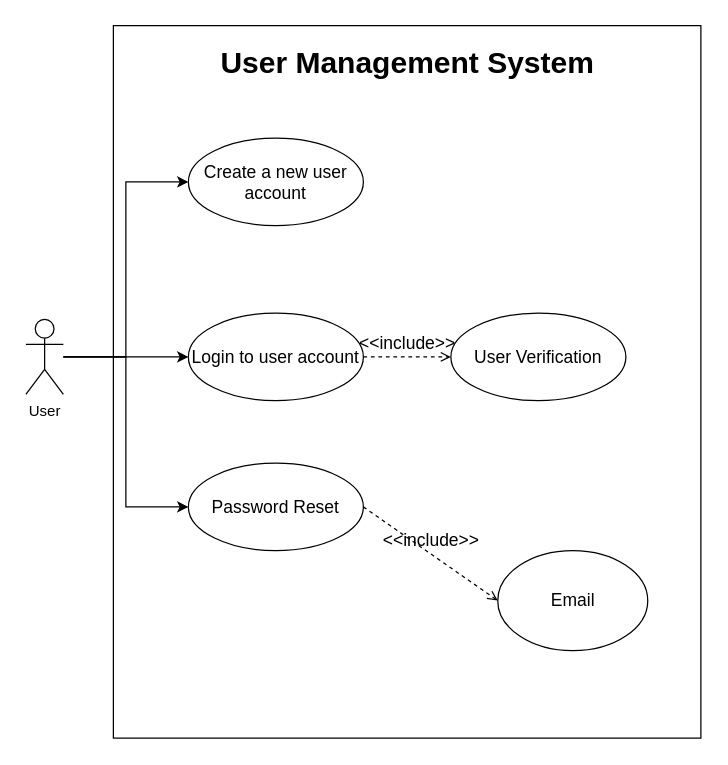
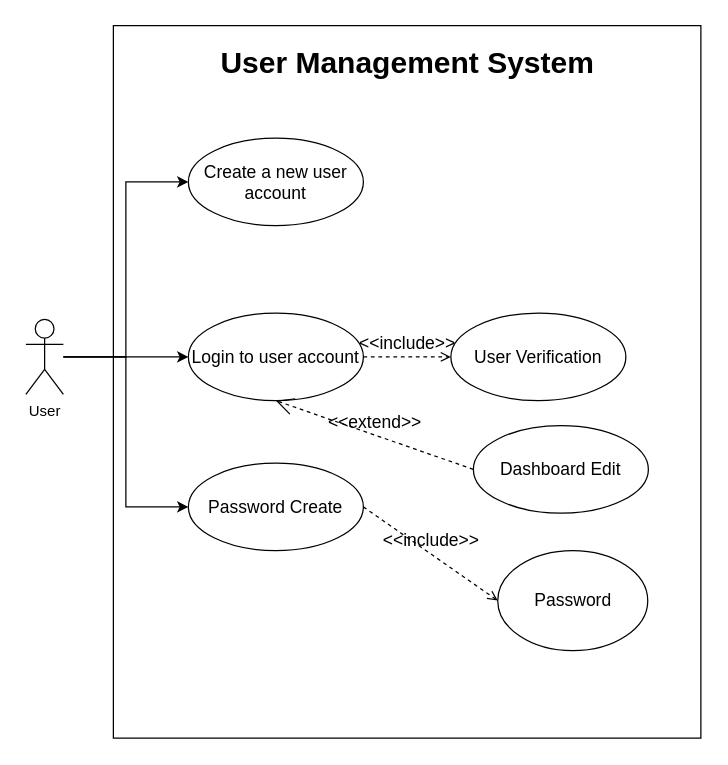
edge "Dashboard Edit" -> "Login to user account": added, label "<<extend>>"
node "Dashboard Edit": added
node "Password Reset": label "Password Reset" -> "Password Create"
node "Email": label "Email" -> "Password"
